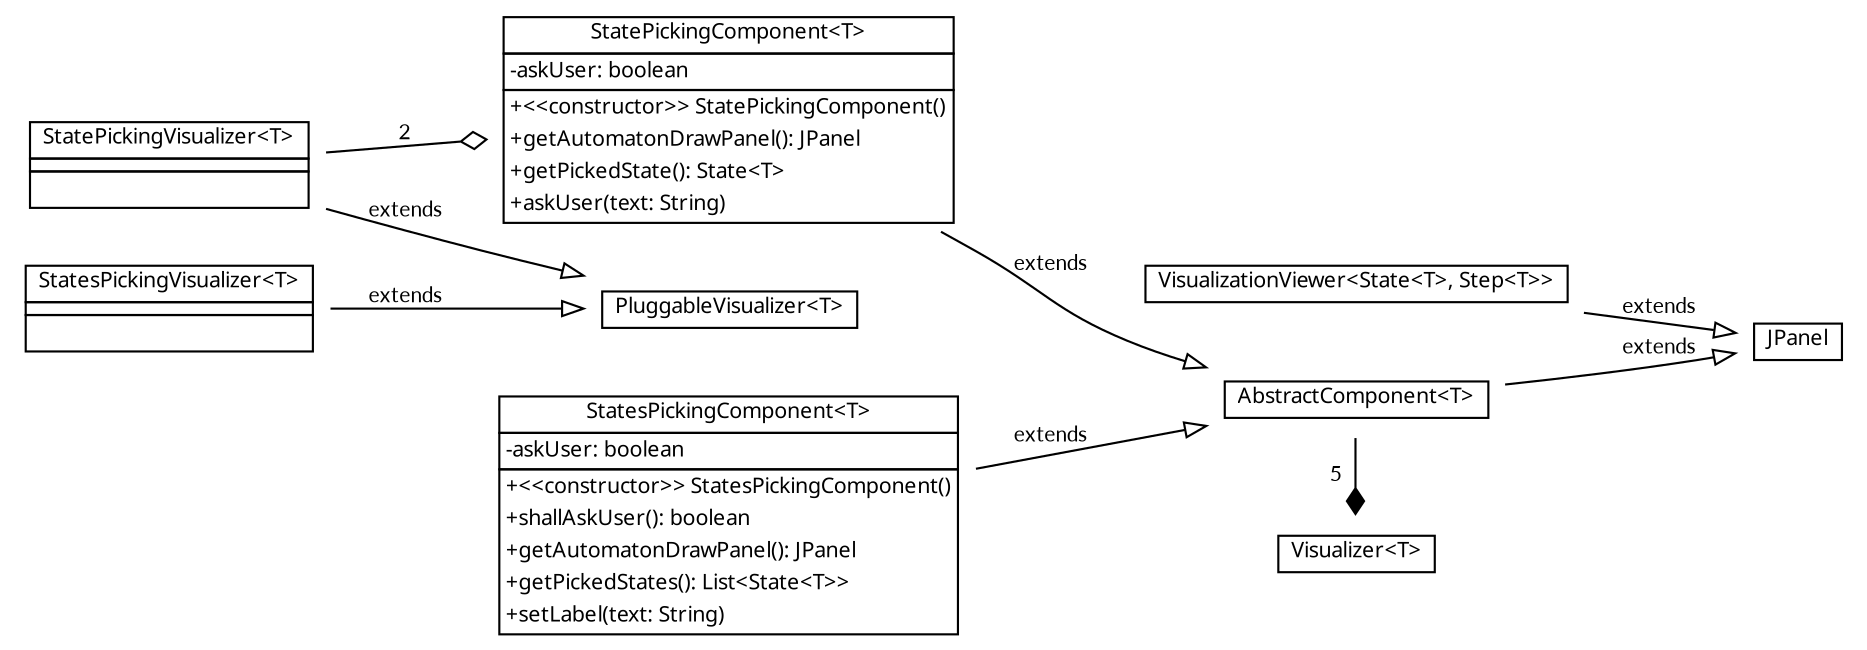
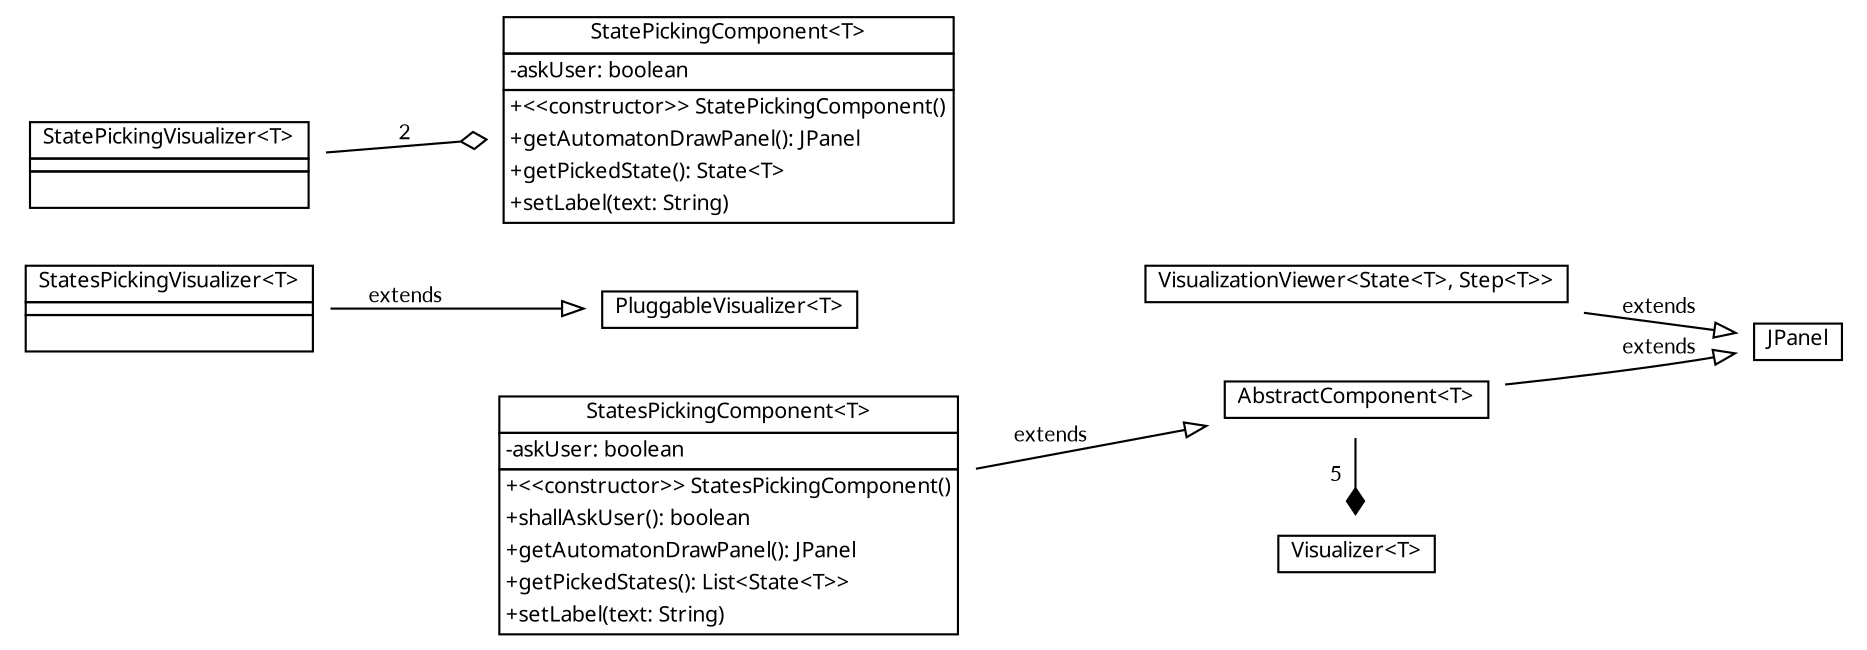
node "StatePickingComponent<T>": text "+askUser(text: String)" -> "+setLabel(text: String)"
edge "StatePickingVisualizer<T>" -> "PluggableVisualizer<T>": removed, label "extends"
edge "StatePickingComponent<T>" -> "AbstractComponent<T>": removed, label "extends"
